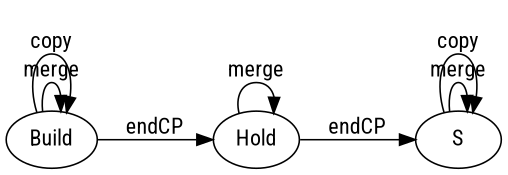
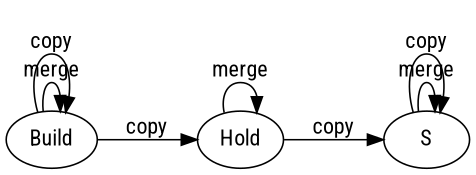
edge "Build" -> "Hold": label "endCP" -> "copy"
edge "Hold" -> "S": label "endCP" -> "copy"
